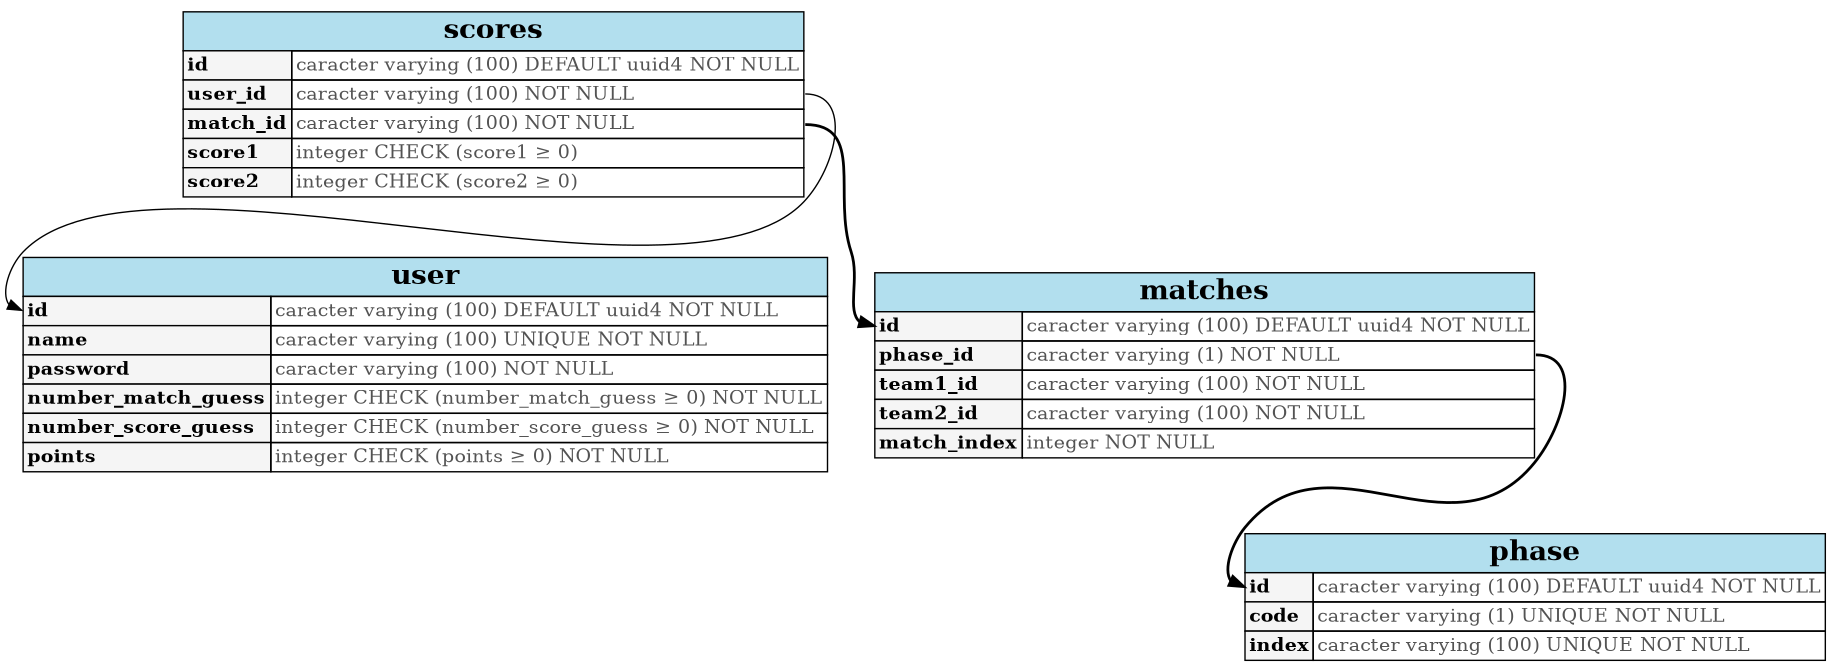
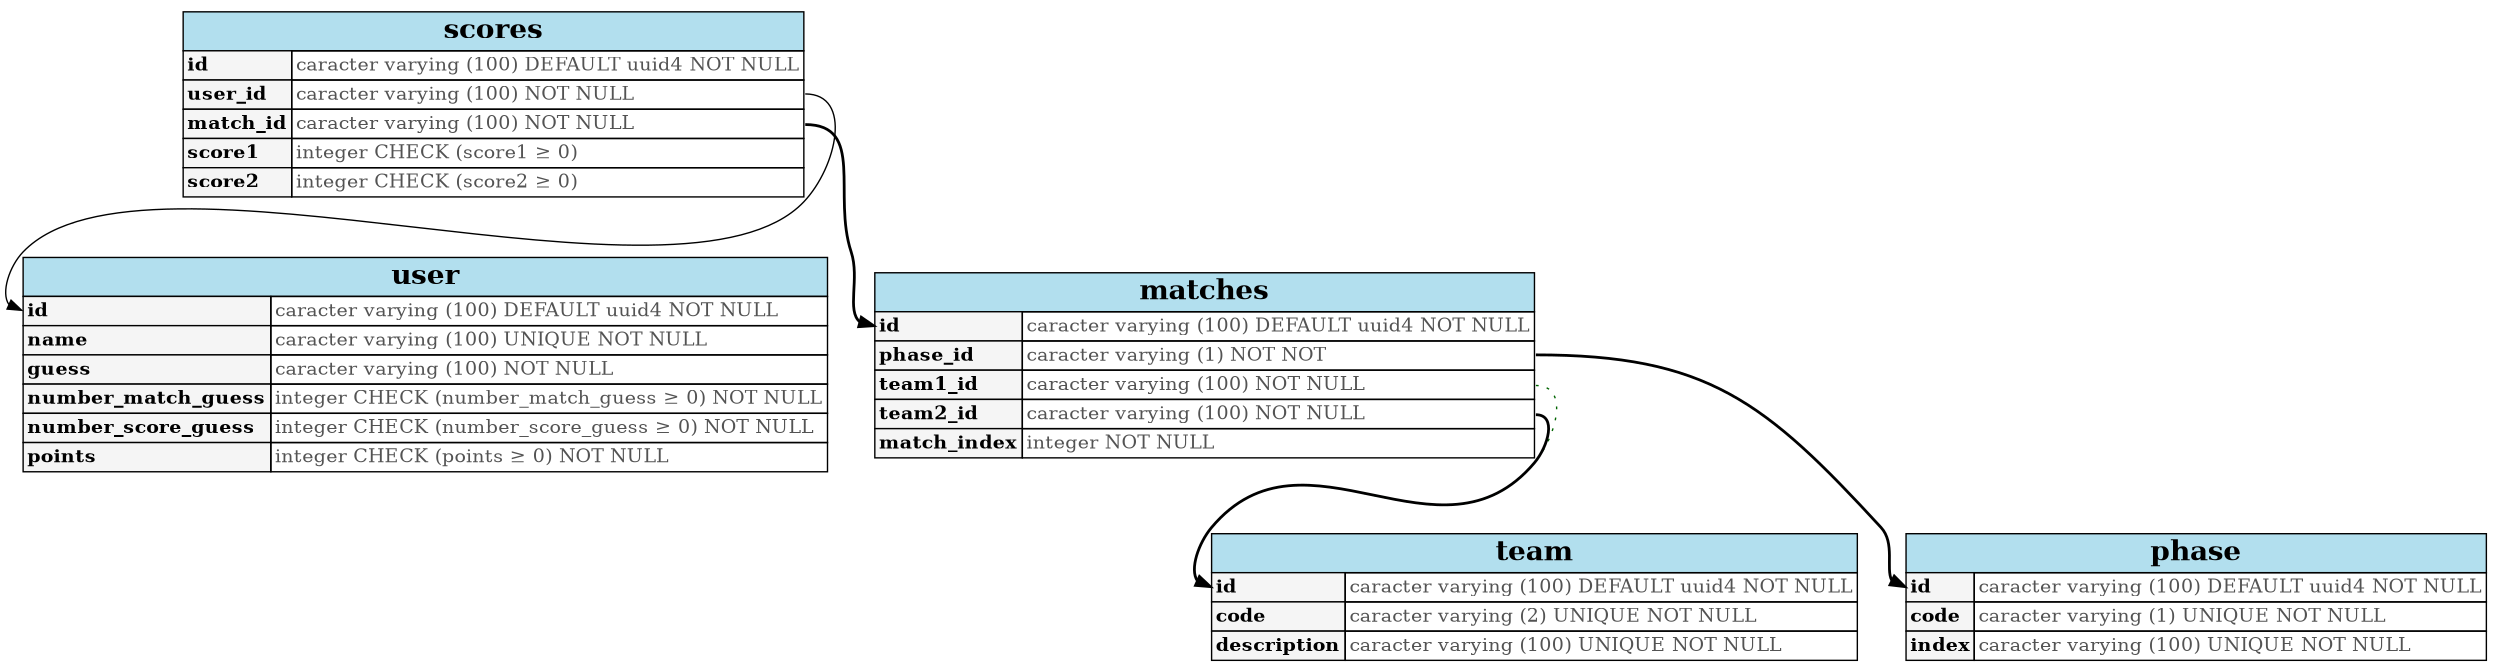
node "matches": text "caracter varying (1) NOT NULL" -> "caracter varying (1) NOT NOT"
node "user": text "password" -> "guess"
node "team": added
